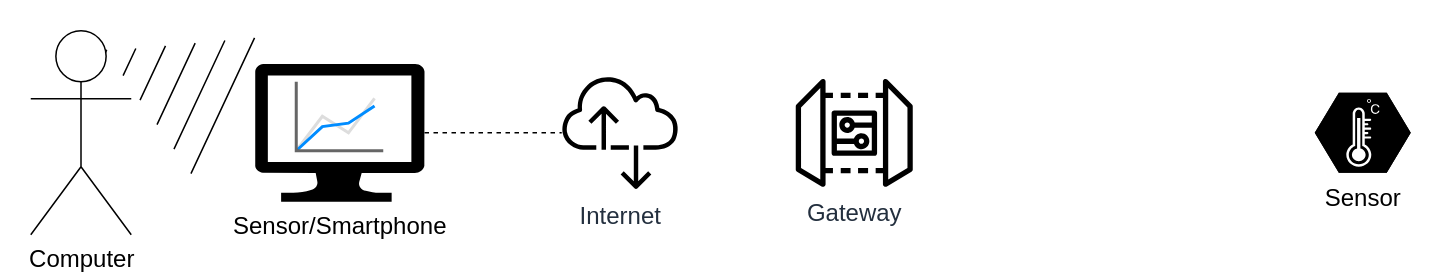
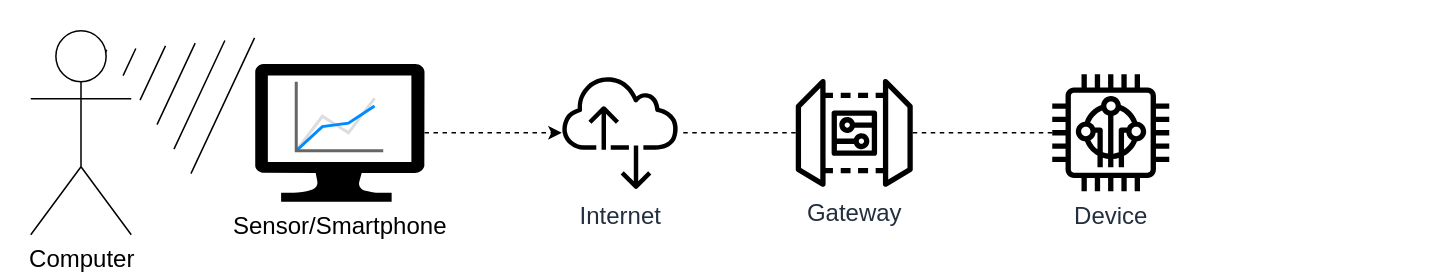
edge "Sensor/Smartphone" -- "Internet": arrowhead none -> classic
edge "Internet" -- "Gateway": added
edge "Gateway" -- "Device": added
node "Device": added
node "Sensor": removed
